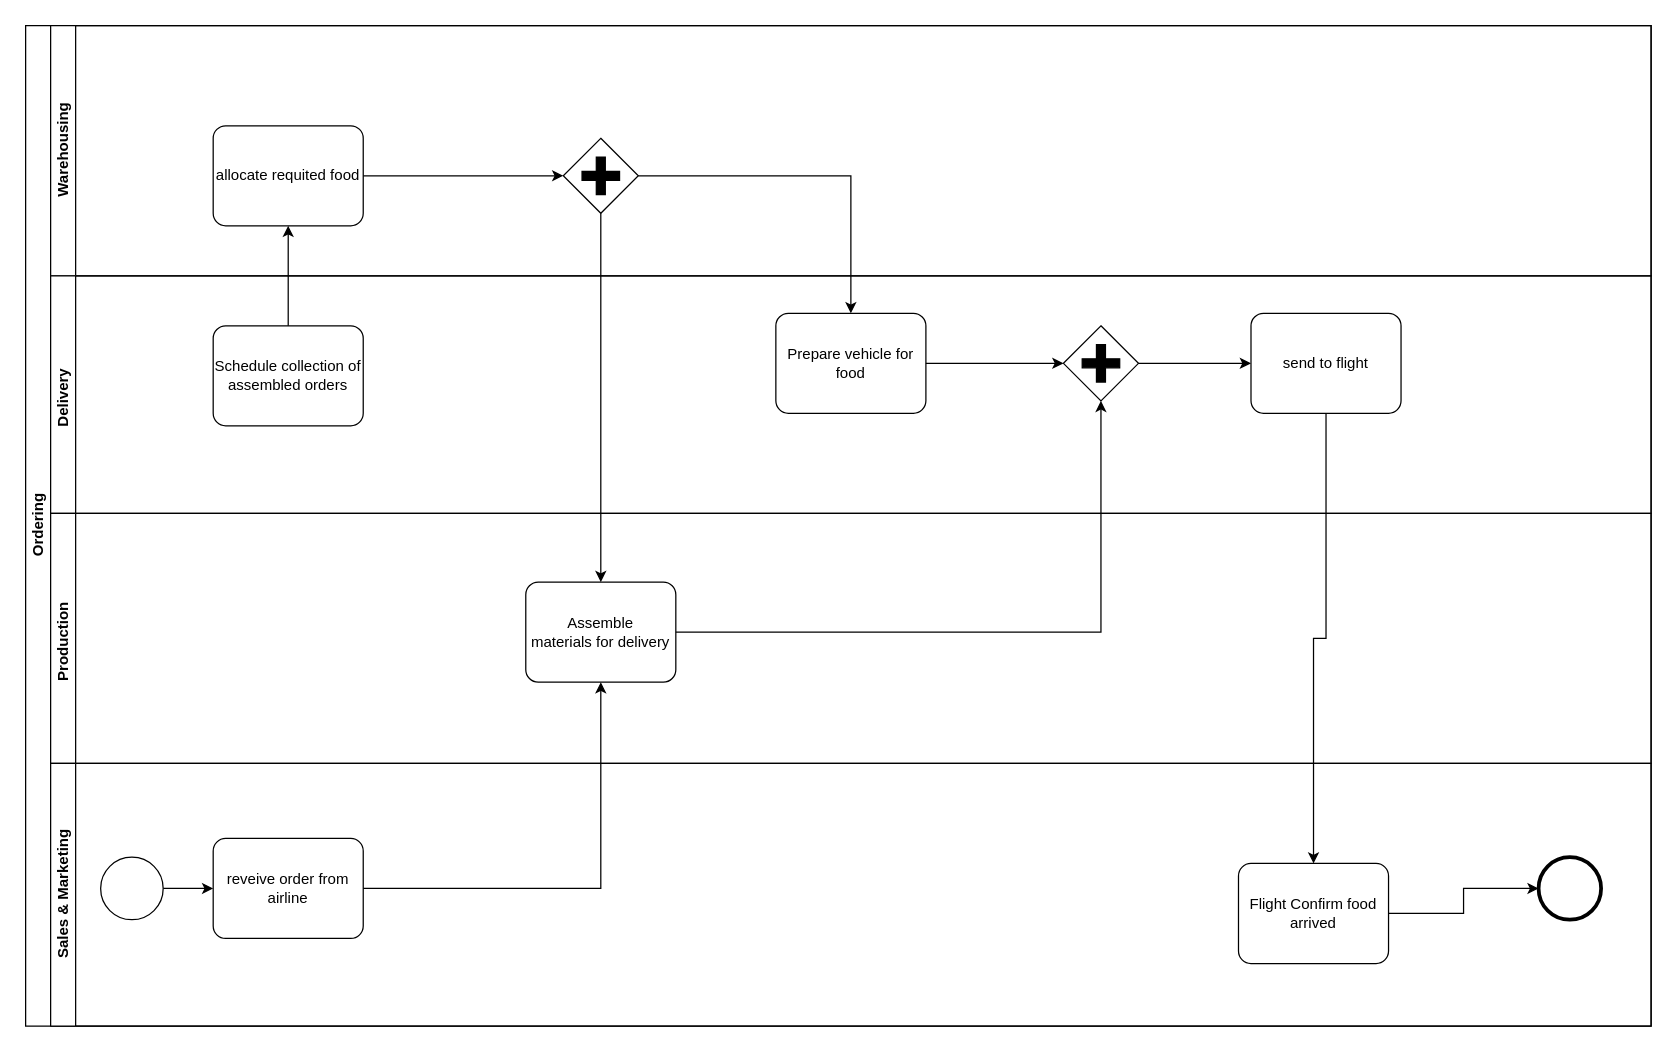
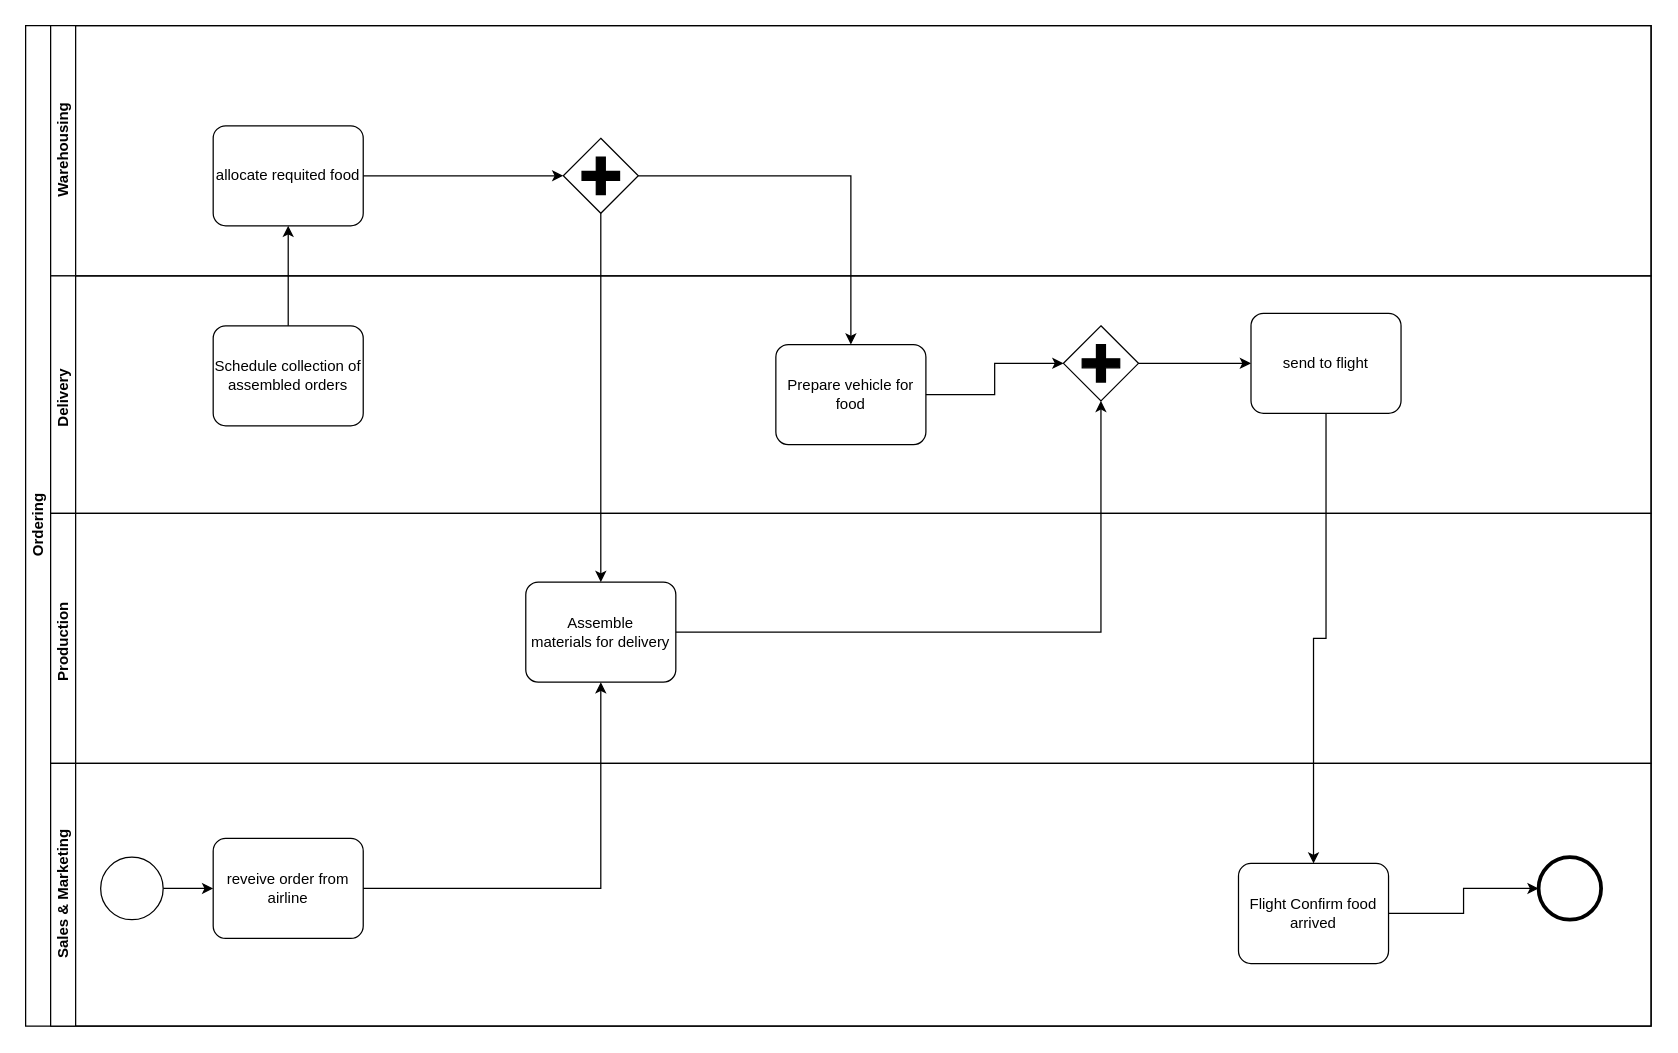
node "Prepare vehicle for food": moved (851, 363) -> (851, 394)
